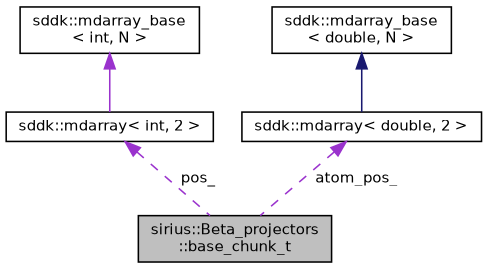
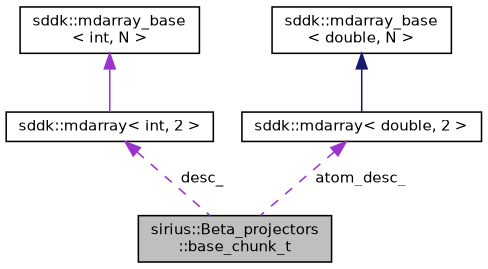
edge "sirius::Beta_projectors ::base_chunk_t" -> "sddk::mdarray< int, 2 >": label " pos_" -> " desc_"
edge "sirius::Beta_projectors ::base_chunk_t" -> "sddk::mdarray< double, 2 >": label " atom_pos_" -> " atom_desc_"
